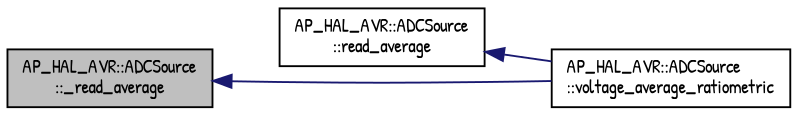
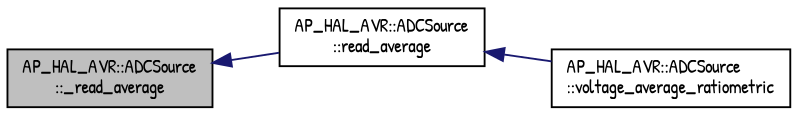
edge "AP_HAL_AVR::ADCSource ::voltage_average_ratiometric" -> "AP_HAL_AVR::ADCSource ::_read_average": now "AP_HAL_AVR::ADCSource ::read_average" -> "AP_HAL_AVR::ADCSource ::_read_average"
